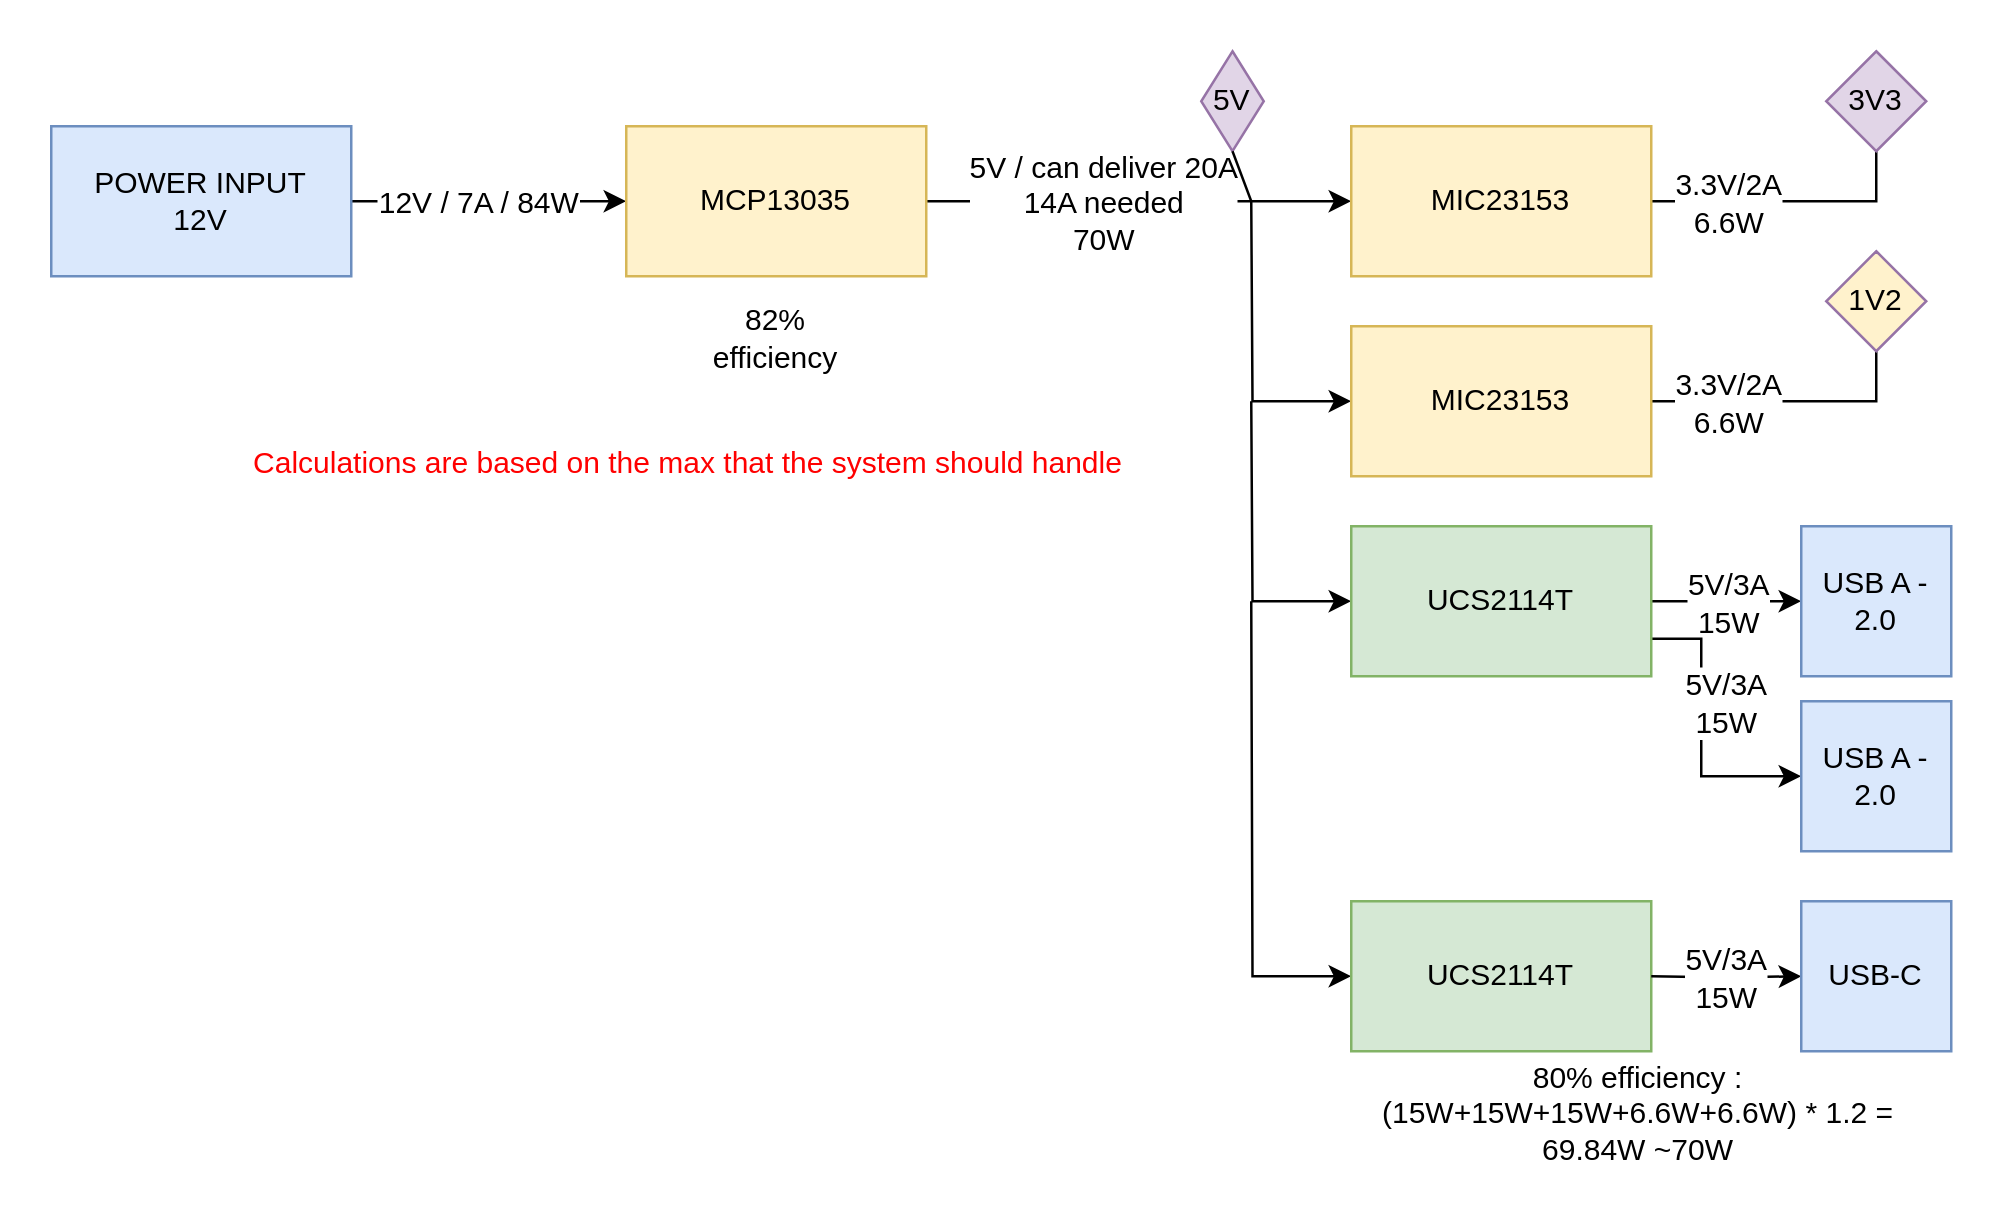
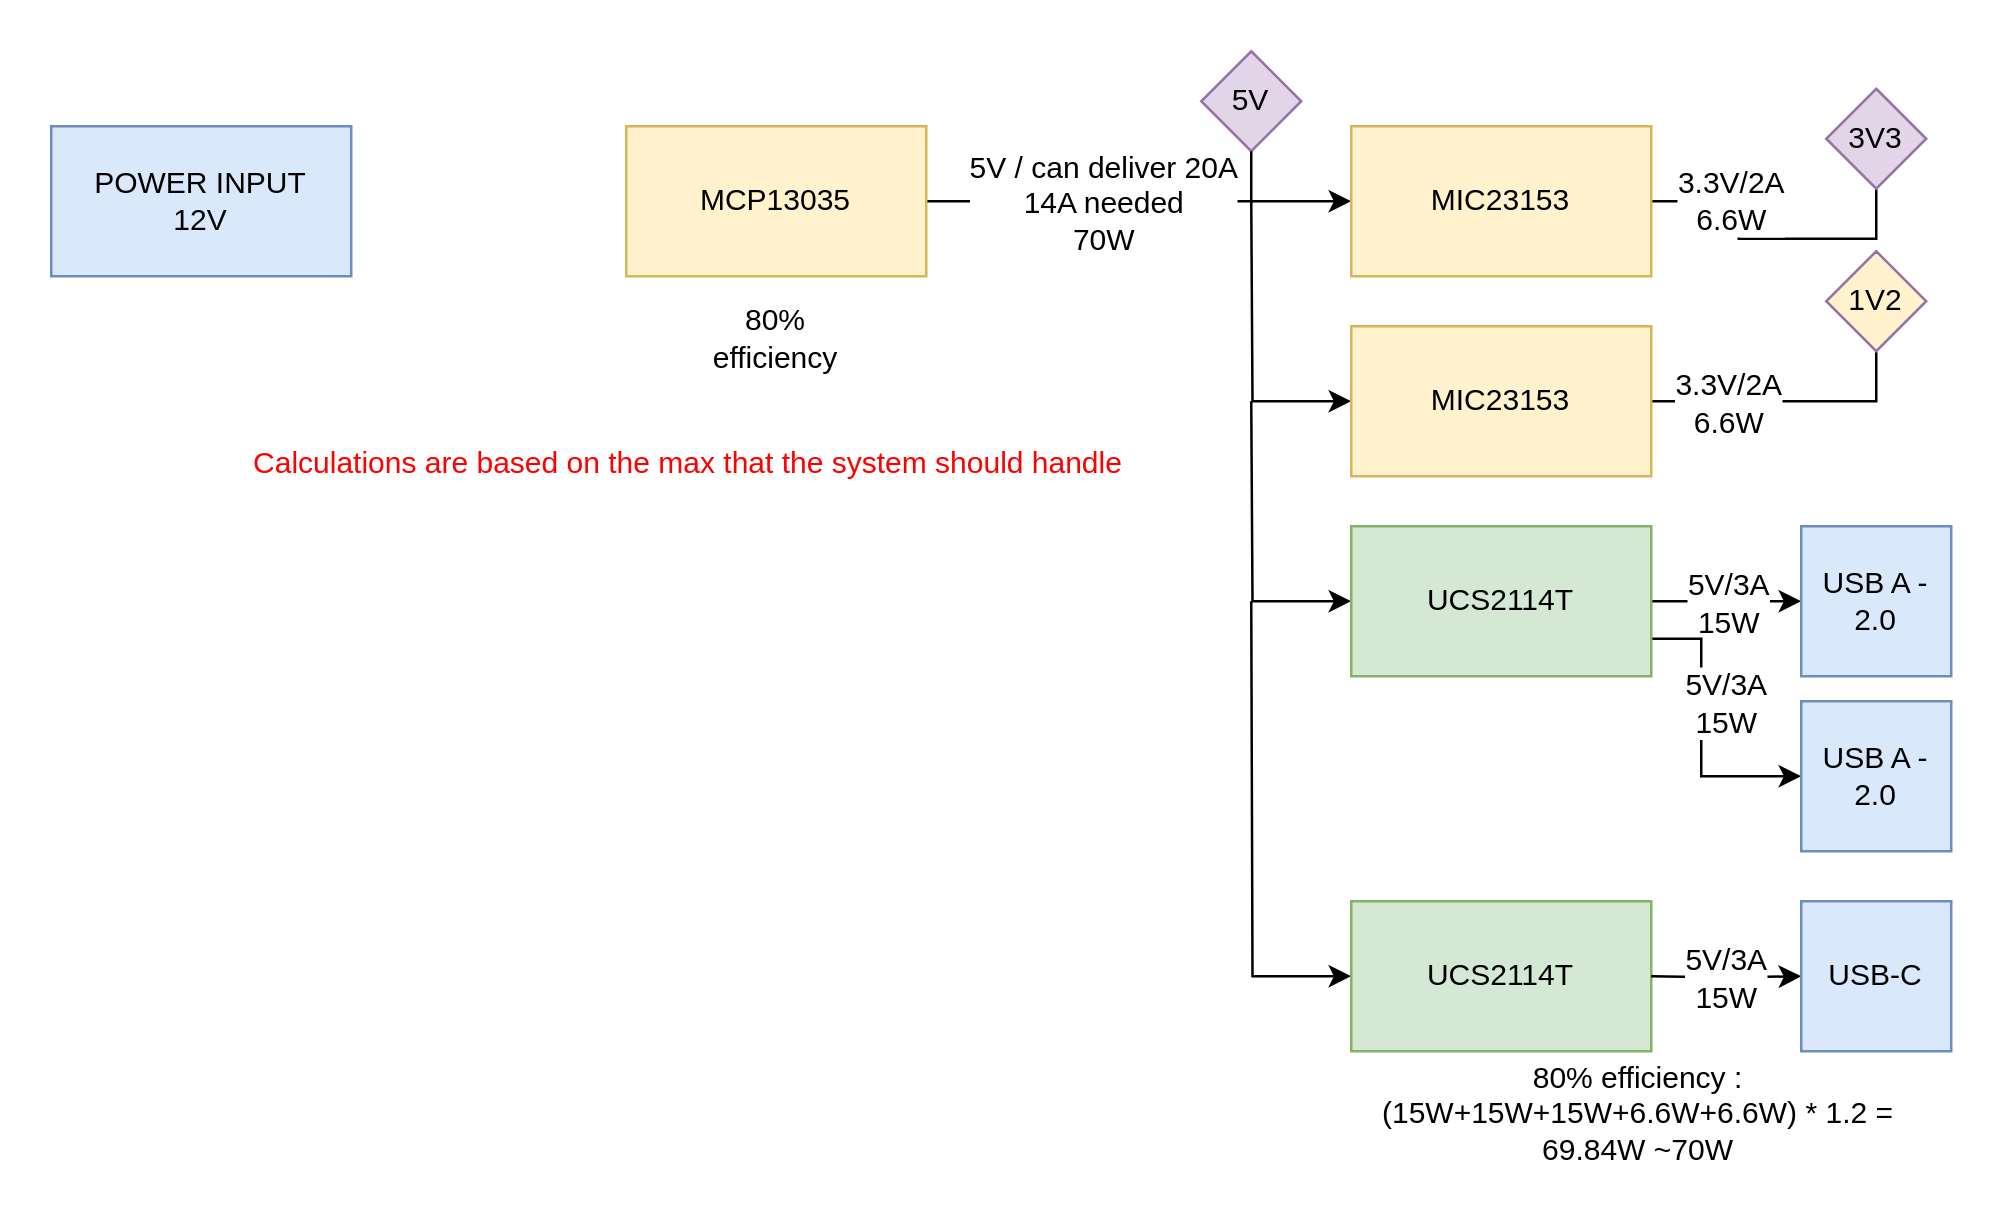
node "5V": size 63x100 -> 100x100
node "3V3": moved (1876, 101) -> (1876, 139)
edge "POWER INPUT 12V" -> "MCP13035": removed, label "12V / 7A / 84W"
node "82% efficiency": label "82% efficiency" -> "80% efficiency"
